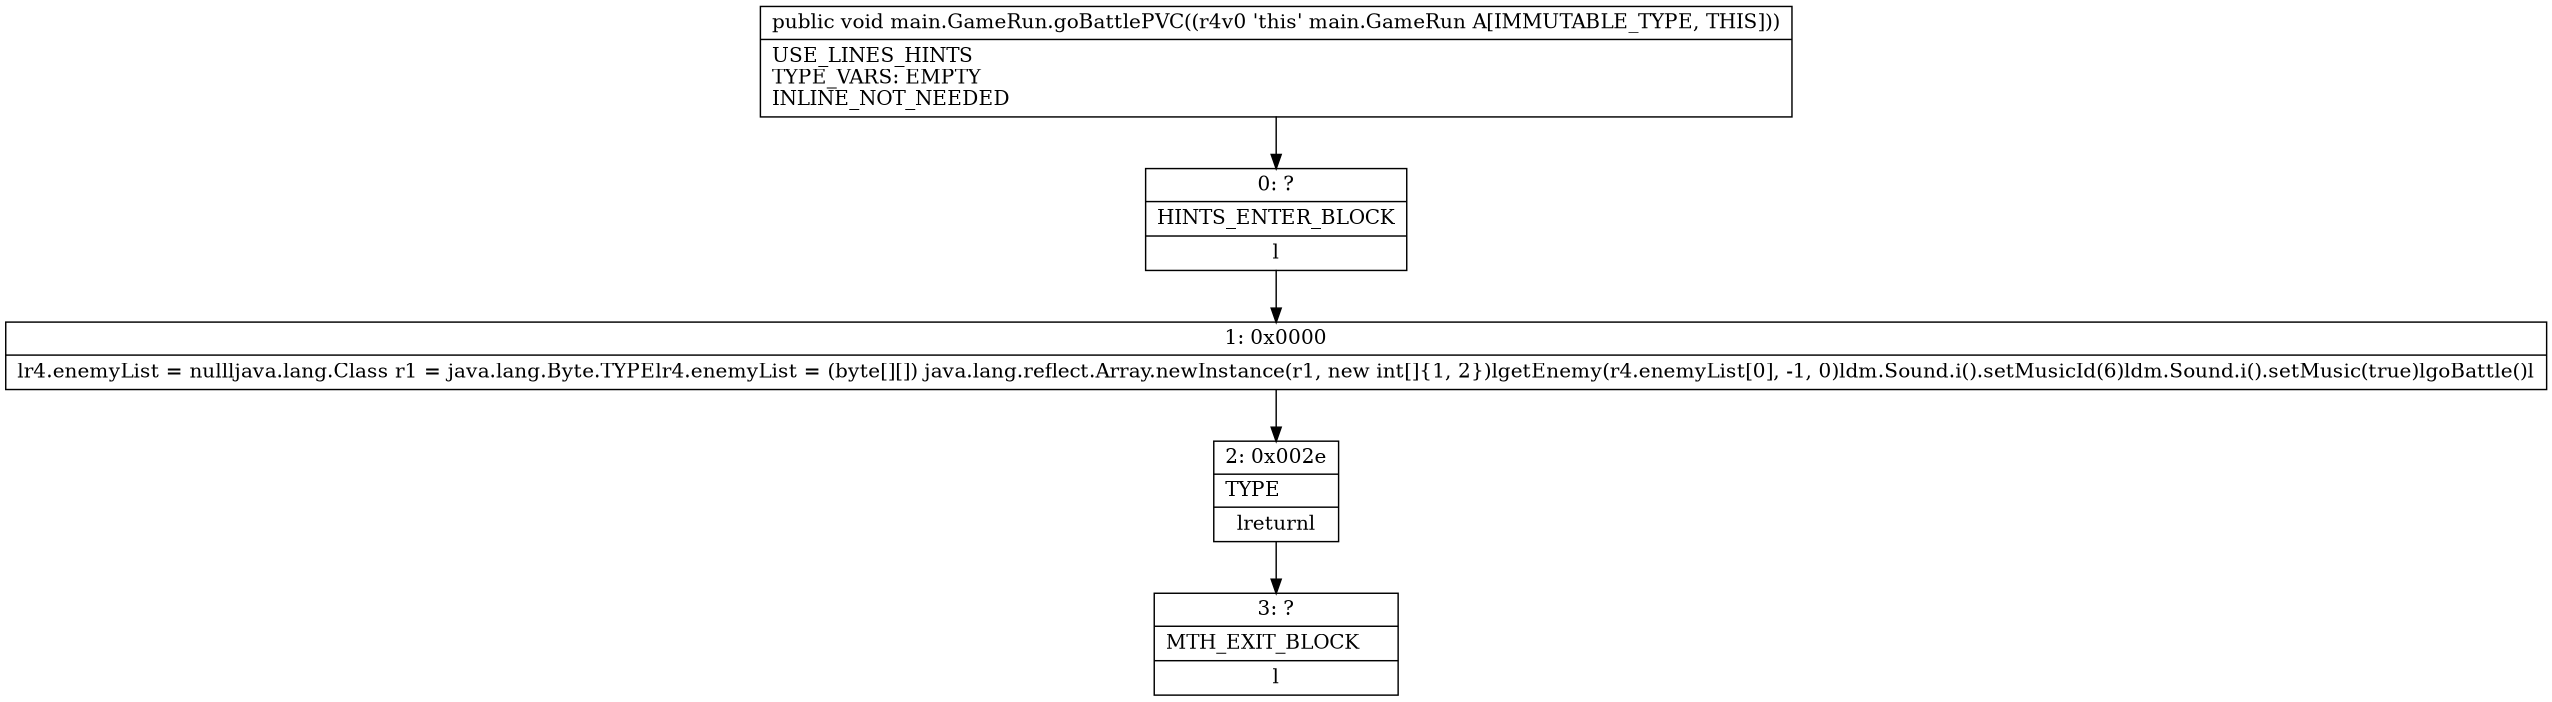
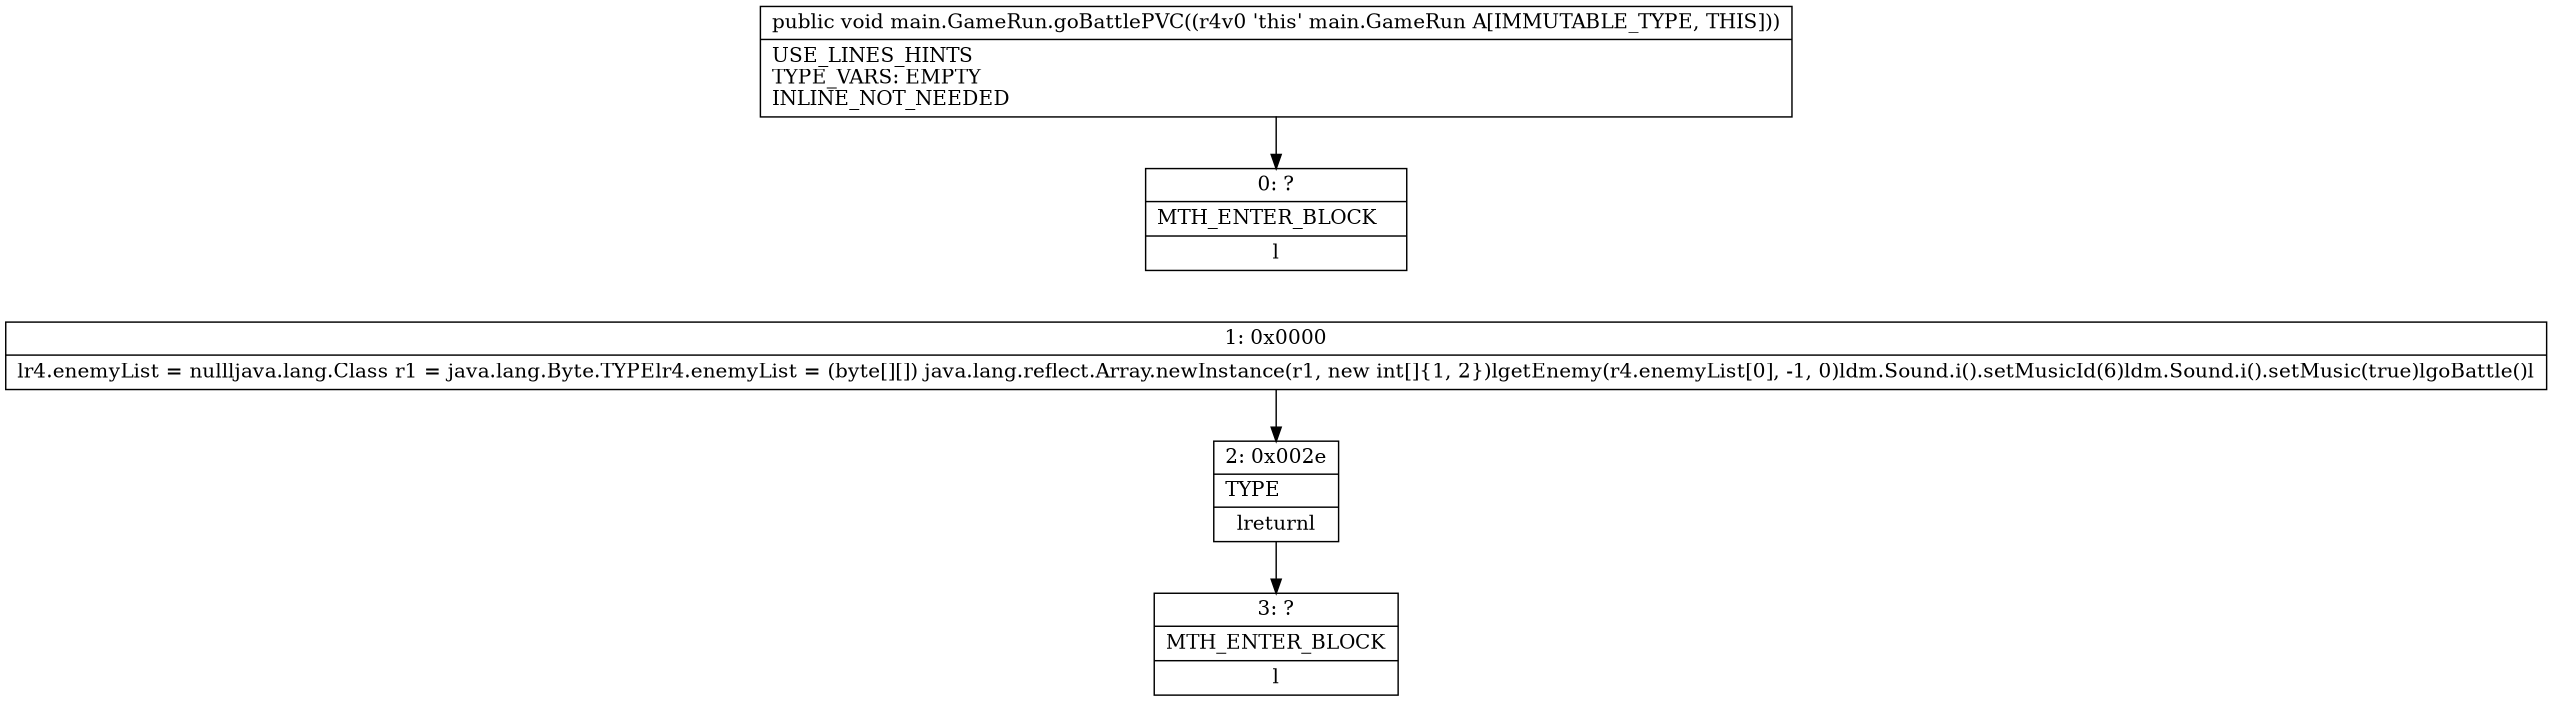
node "0: ?": text "HINTS_ENTER_BLOCK" -> "MTH_ENTER_BLOCK"
edge "0: ?" -> "1: 0x0000": removed
node "3: ?": text "MTH_EXIT_BLOCK" -> "MTH_ENTER_BLOCK"
